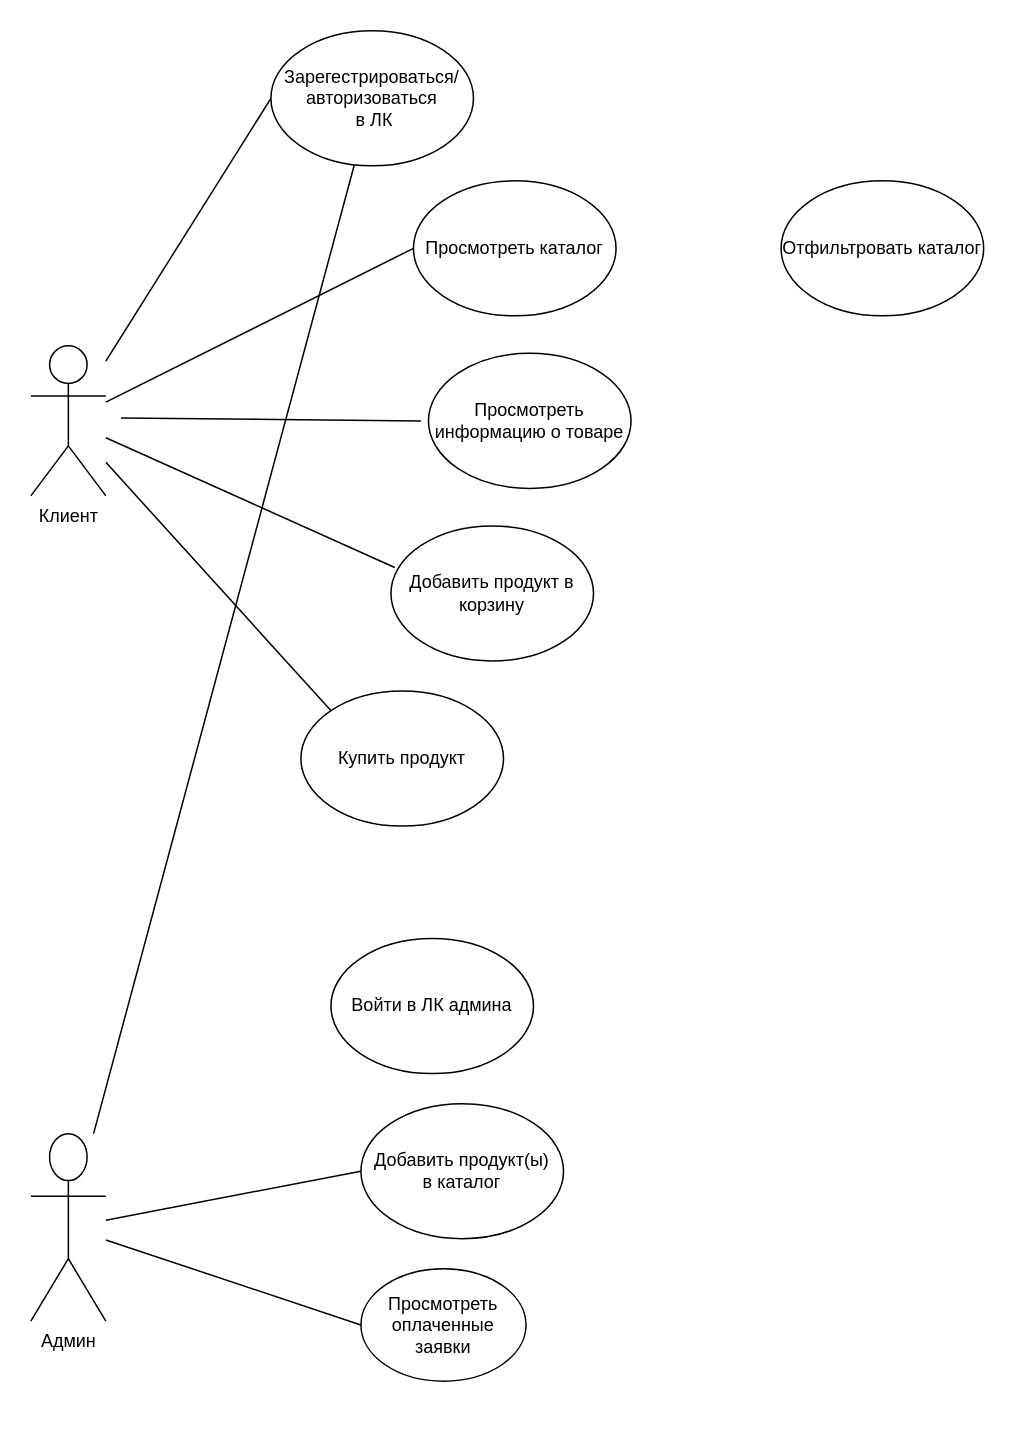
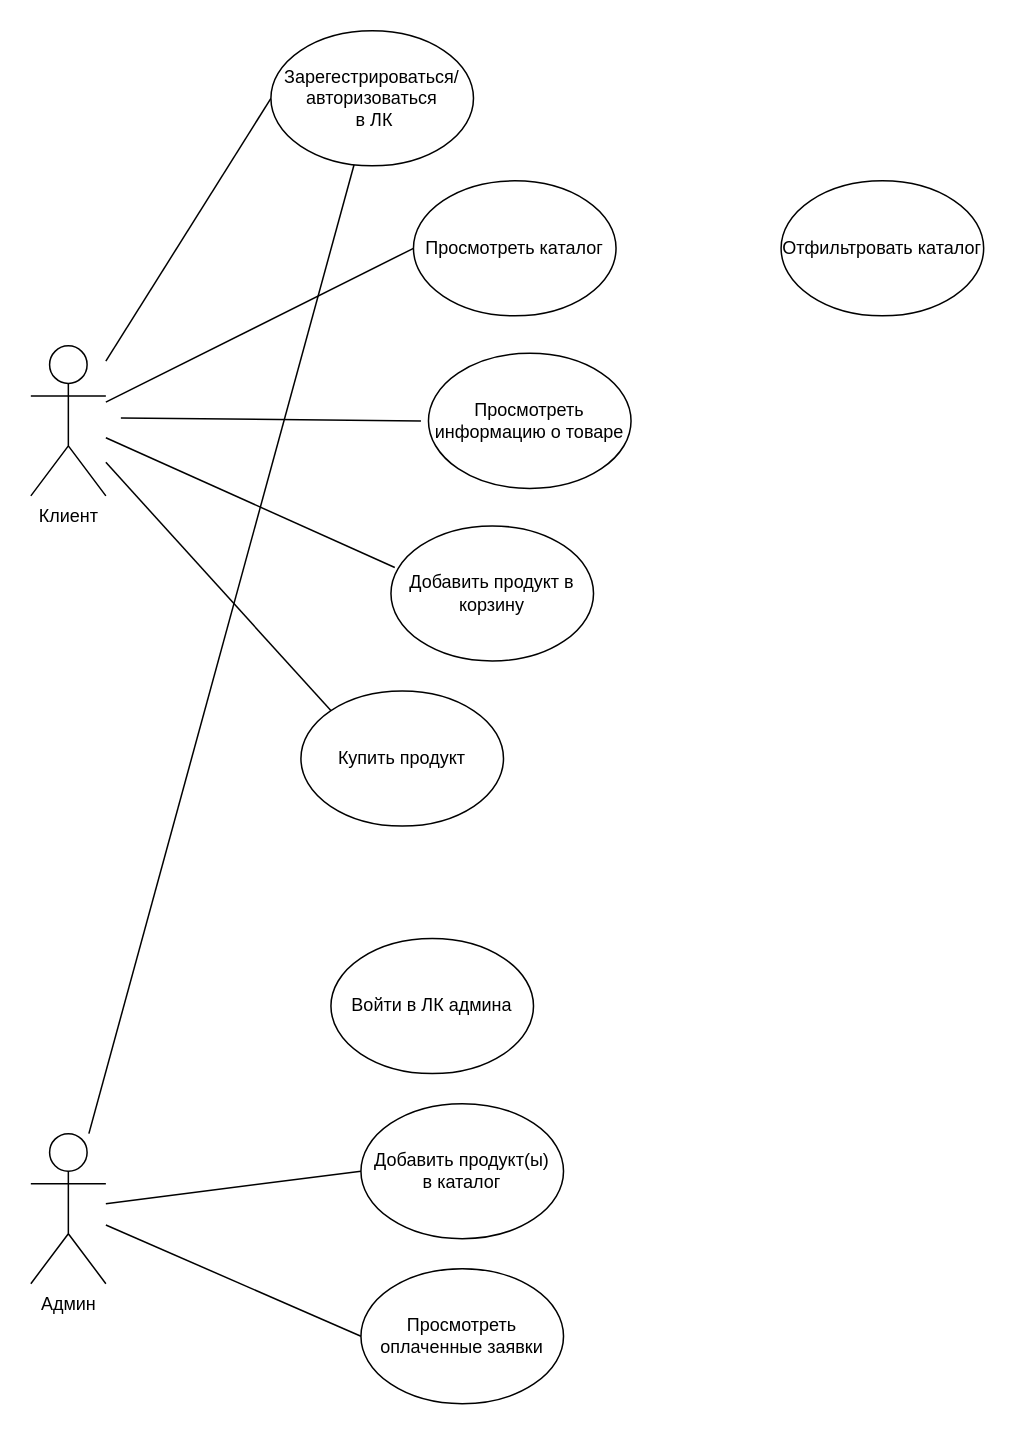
node "Админ": size 75x188 -> 75x150
node "Просмотреть оплаченные заявки": size 165x113 -> 203x135
